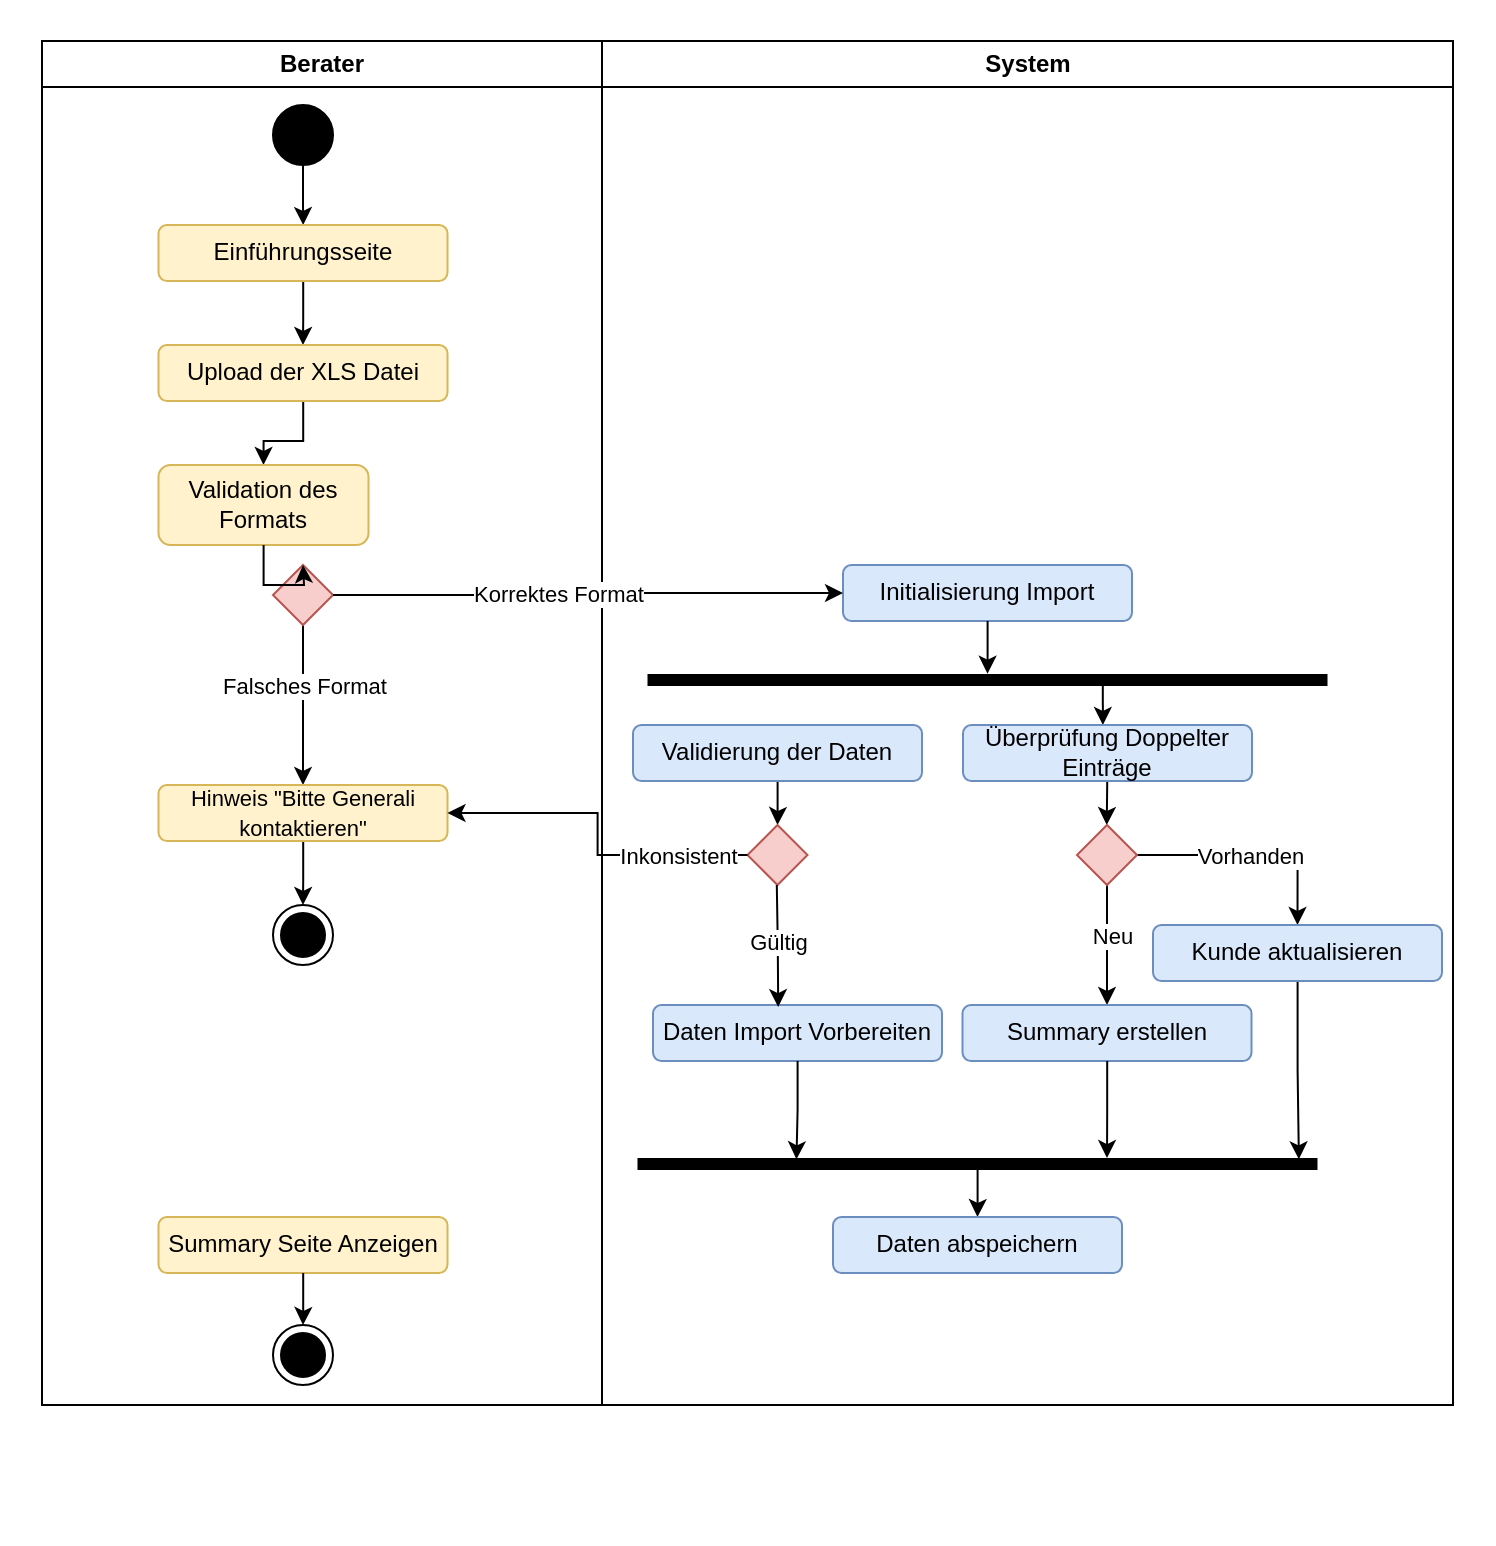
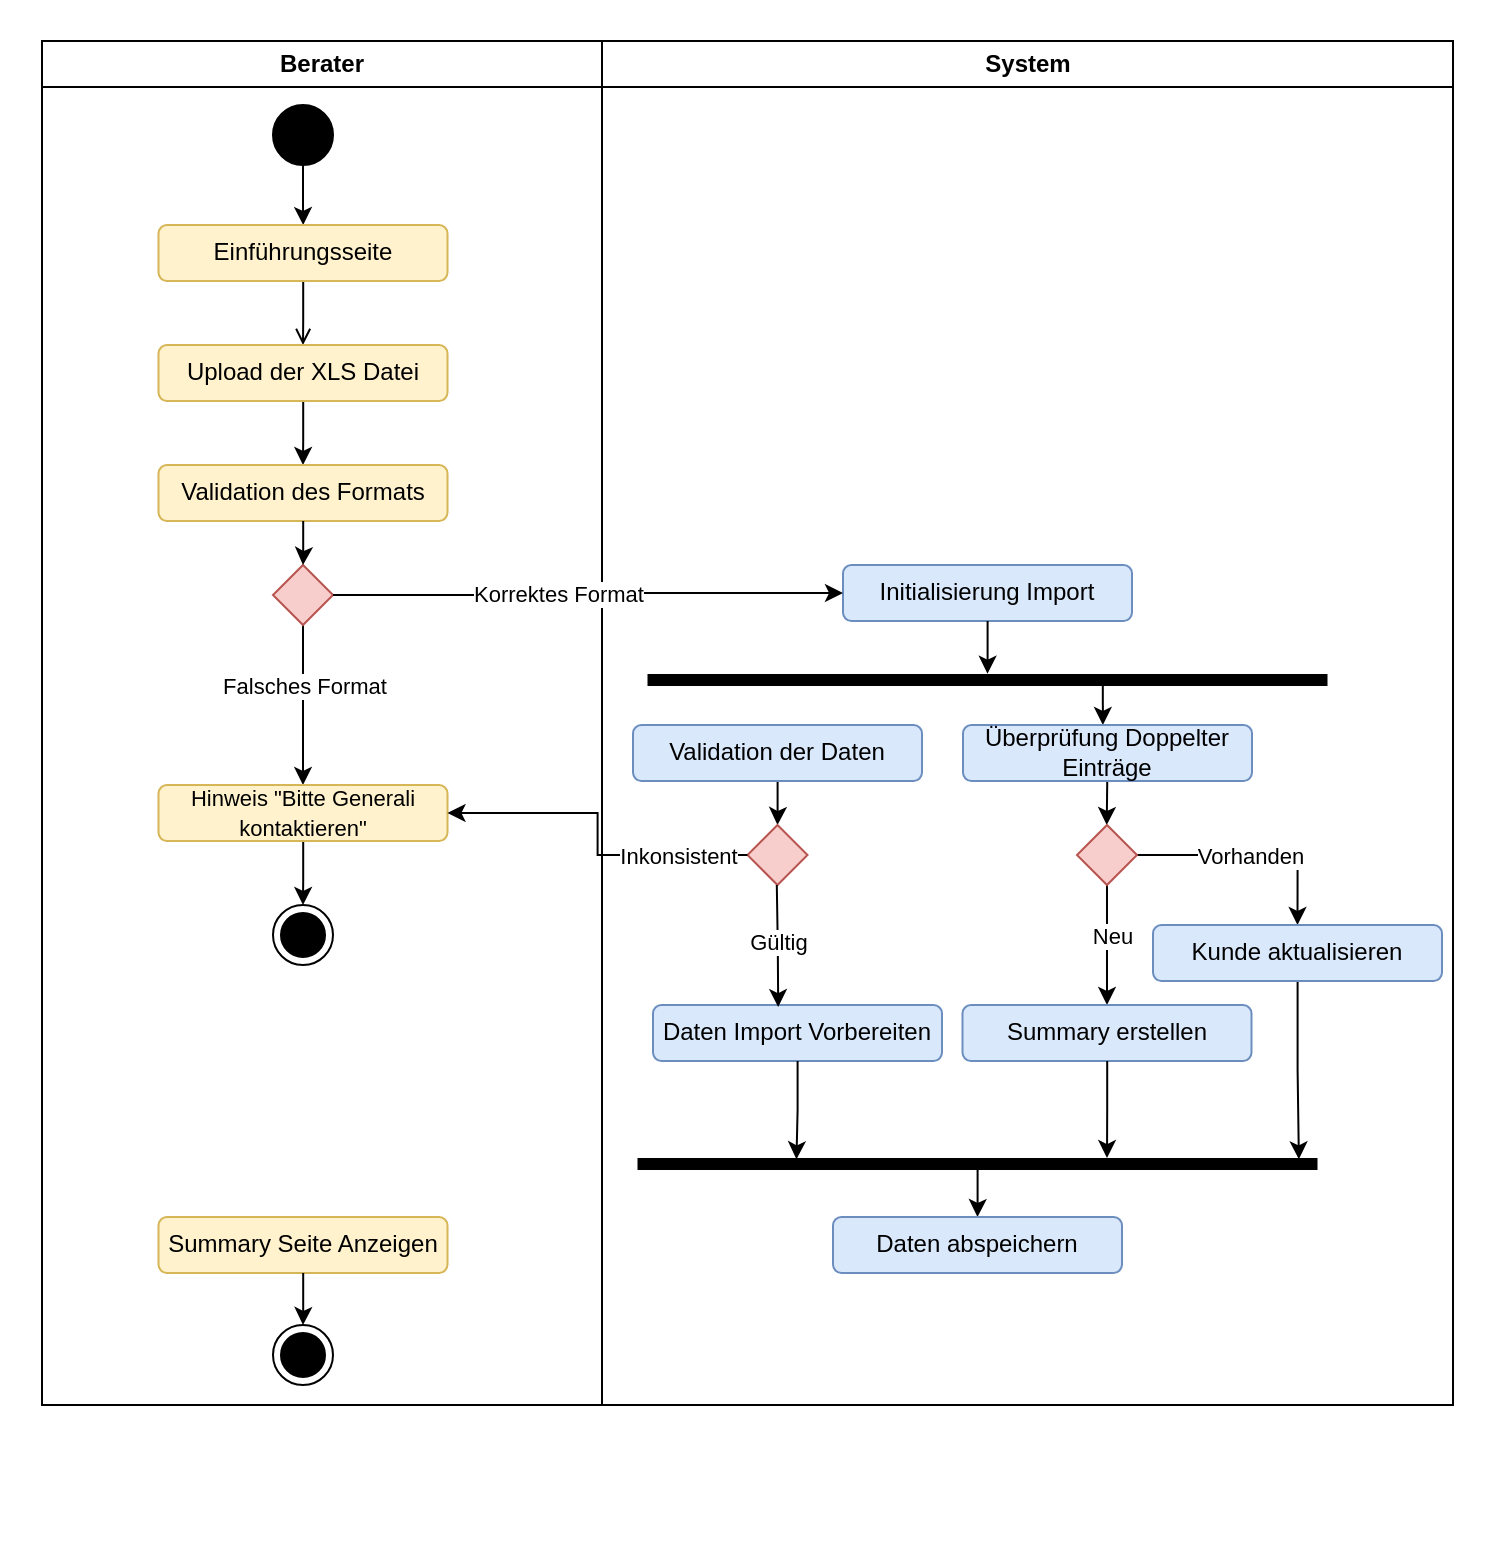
edge "Einführungsseite" -> "Upload der XLS Datei": arrowhead classic -> open
node "Validation des Formats": size 210x80 -> 289x56
node "Validierung der Daten": label "Validierung der Daten" -> "Validation der Daten"
